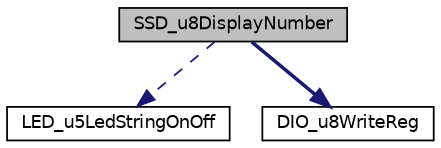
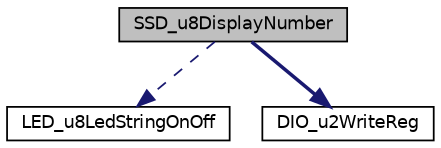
node "LED_u5LedStringOnOff": label "LED_u5LedStringOnOff" -> "LED_u8LedStringOnOff"
node "DIO_u8WriteReg": label "DIO_u8WriteReg" -> "DIO_u2WriteReg"
